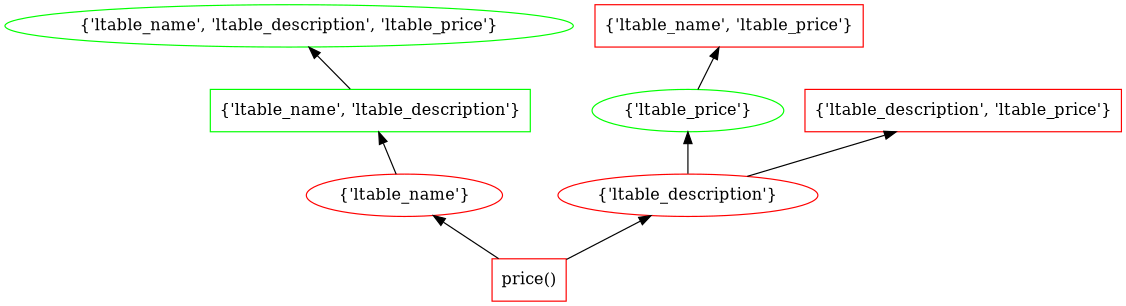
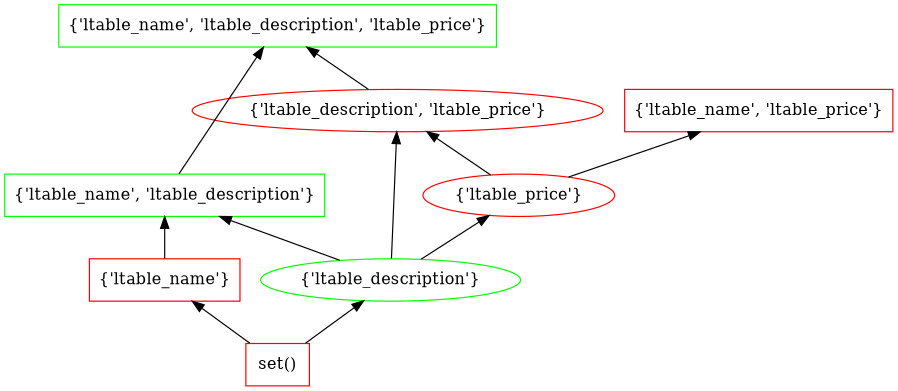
node "{'ltable_name', 'ltable_description', 'ltable_price'}": shape ellipse -> box
edge "{'ltable_description', 'ltable_price'}" -> "{'ltable_name', 'ltable_description', 'ltable_price'}": added
node "{'ltable_price'}": color green -> red
node "{'ltable_description', 'ltable_price'}": shape box -> ellipse
edge "{'ltable_price'}" -> "{'ltable_description', 'ltable_price'}": added
node "{'ltable_name'}": shape ellipse -> box
node "{'ltable_description'}": color red -> green
edge "{'ltable_description'}" -> "{'ltable_name', 'ltable_description'}": added
node "price()": label "price()" -> "set()"
